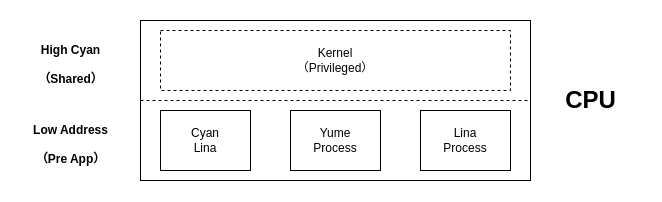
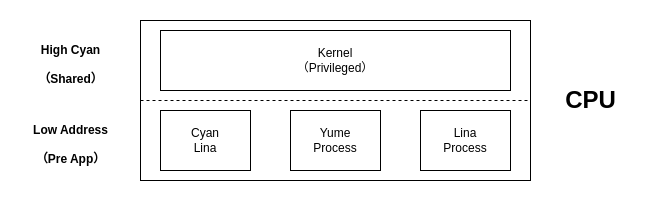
node "Kernel （Privileged）": style dashed -> solid
